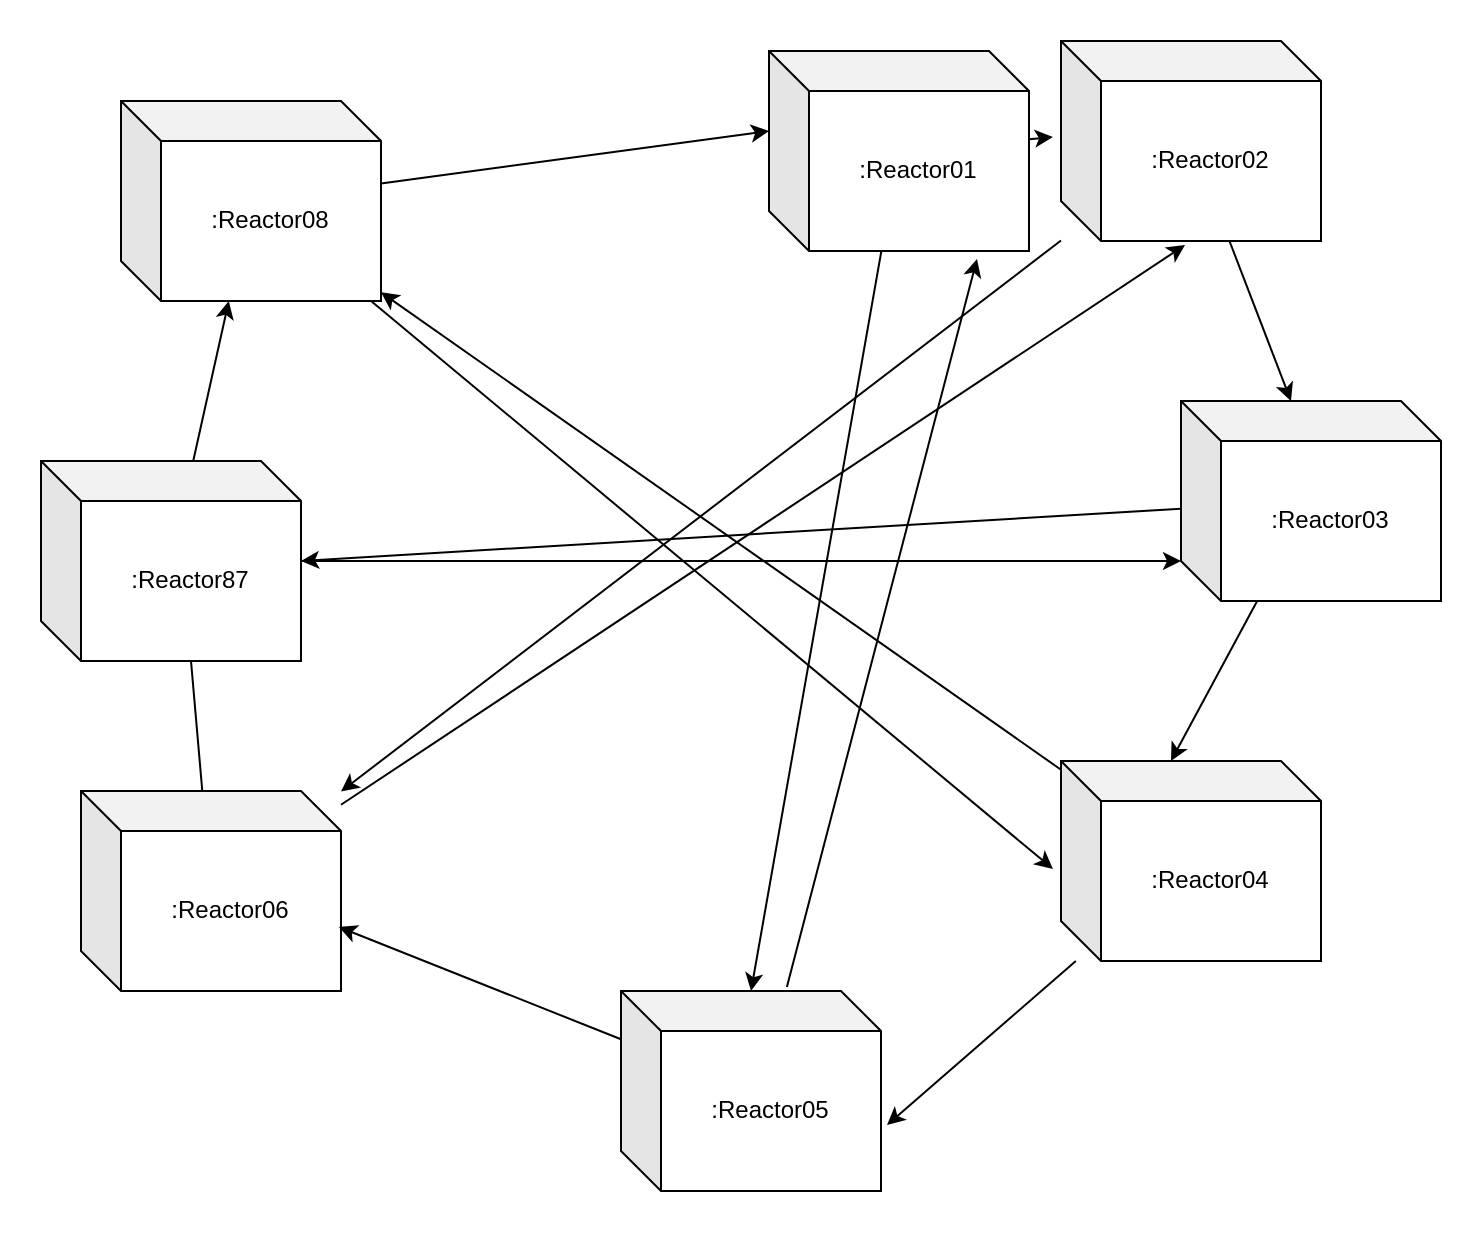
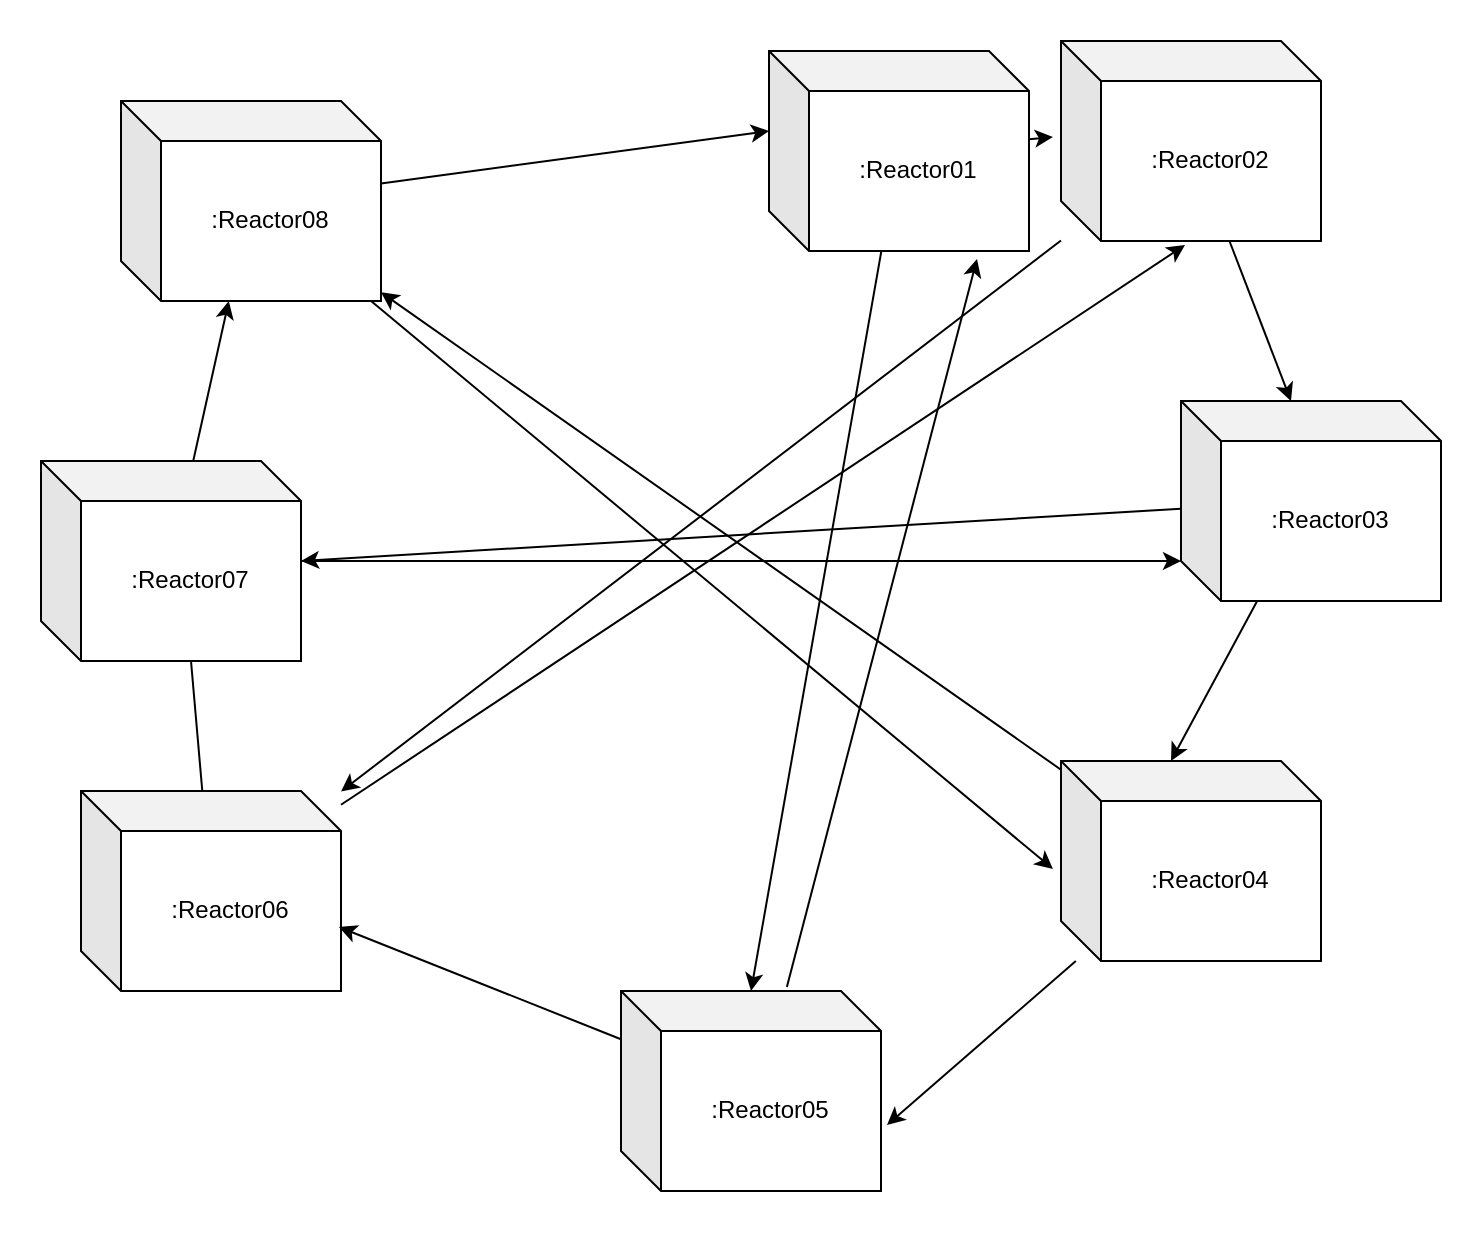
node ":Reactor87": label ":Reactor87" -> ":Reactor07"
